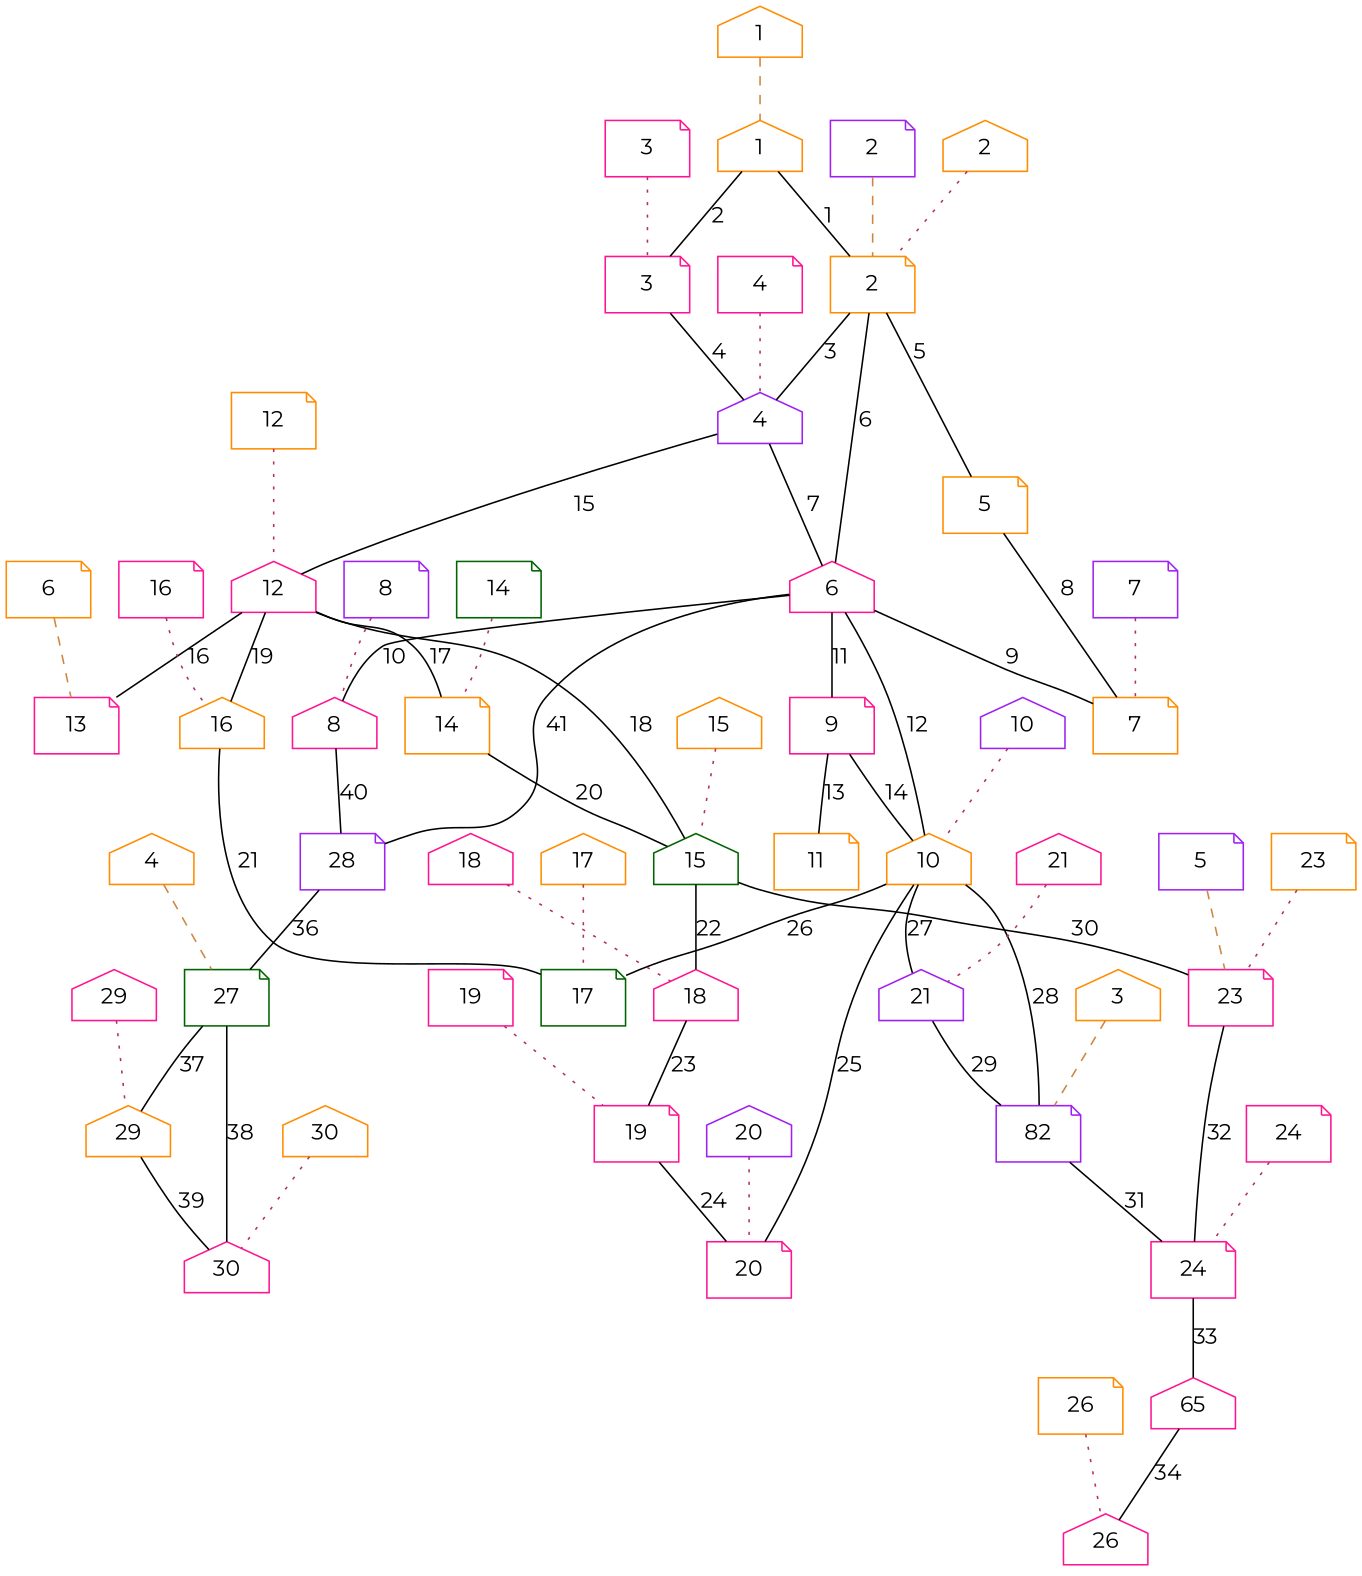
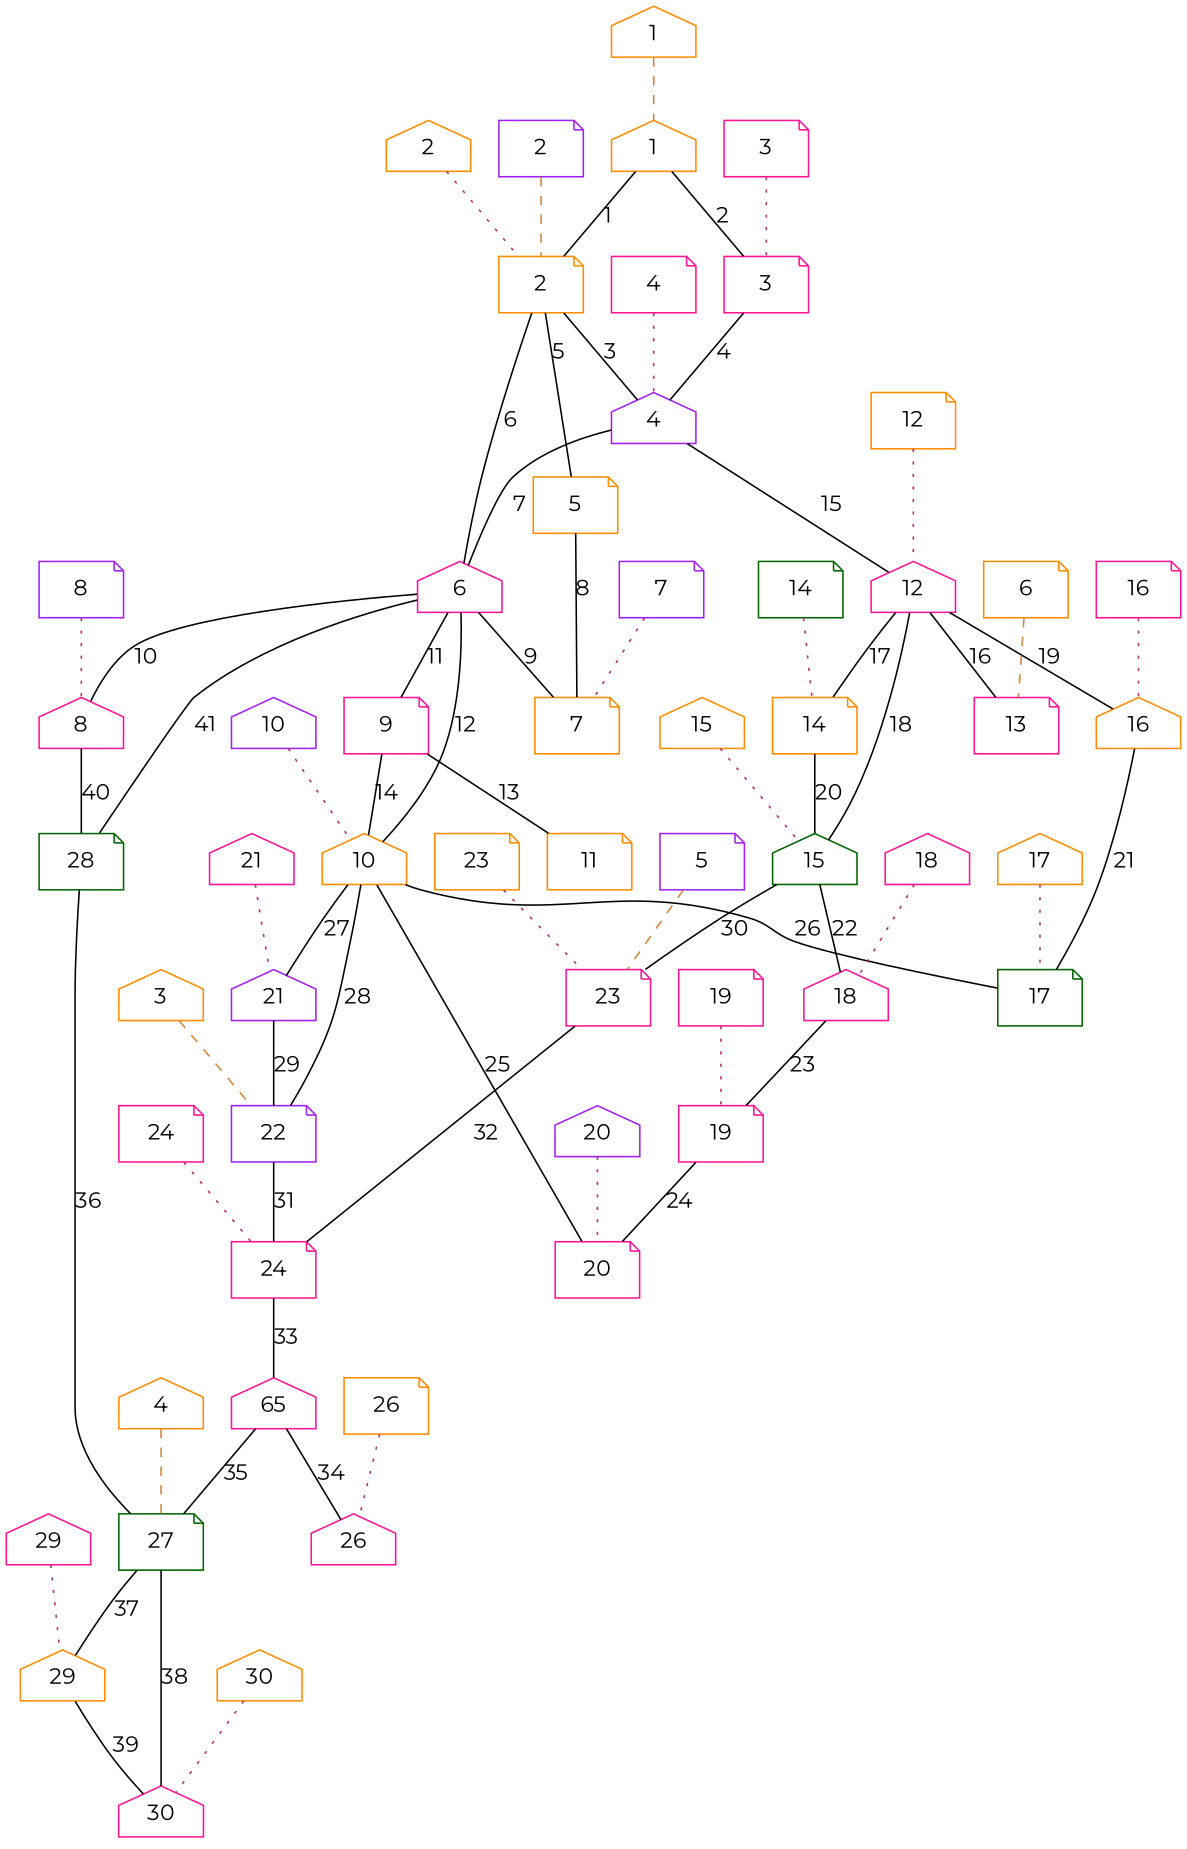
node "28": color purple -> darkgreen
node "82": label "82" -> "22"
edge "65" -- "27": added, label "35"
